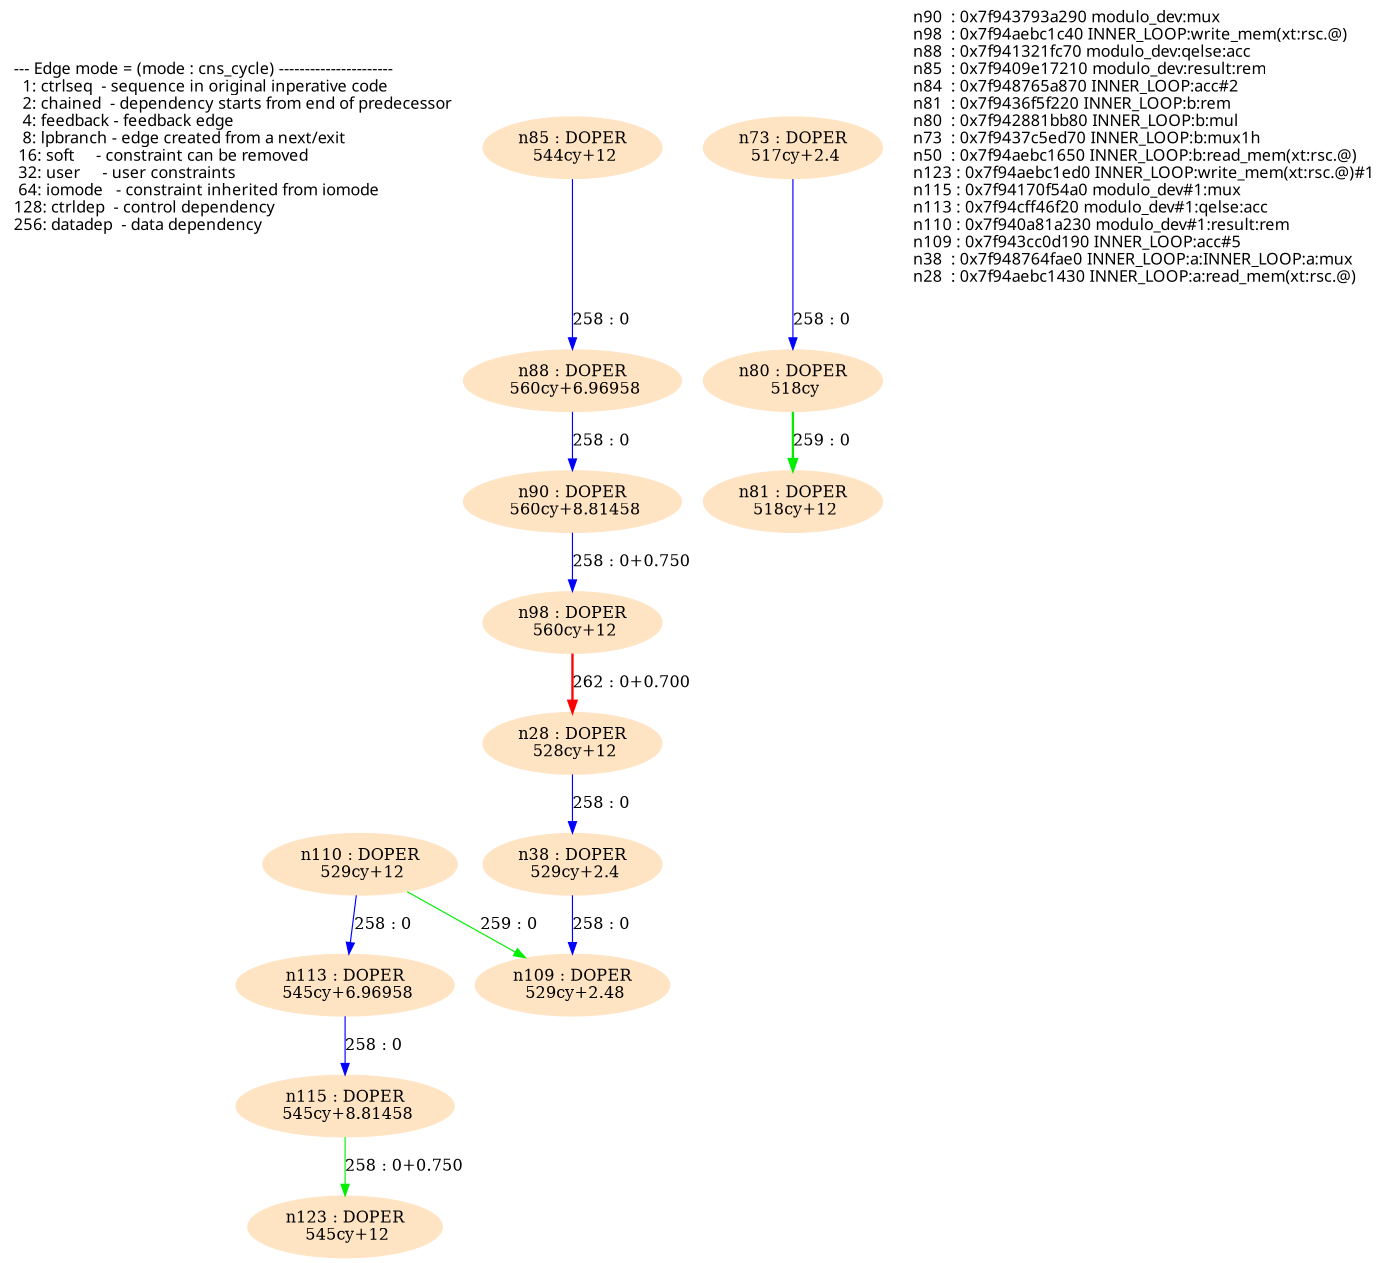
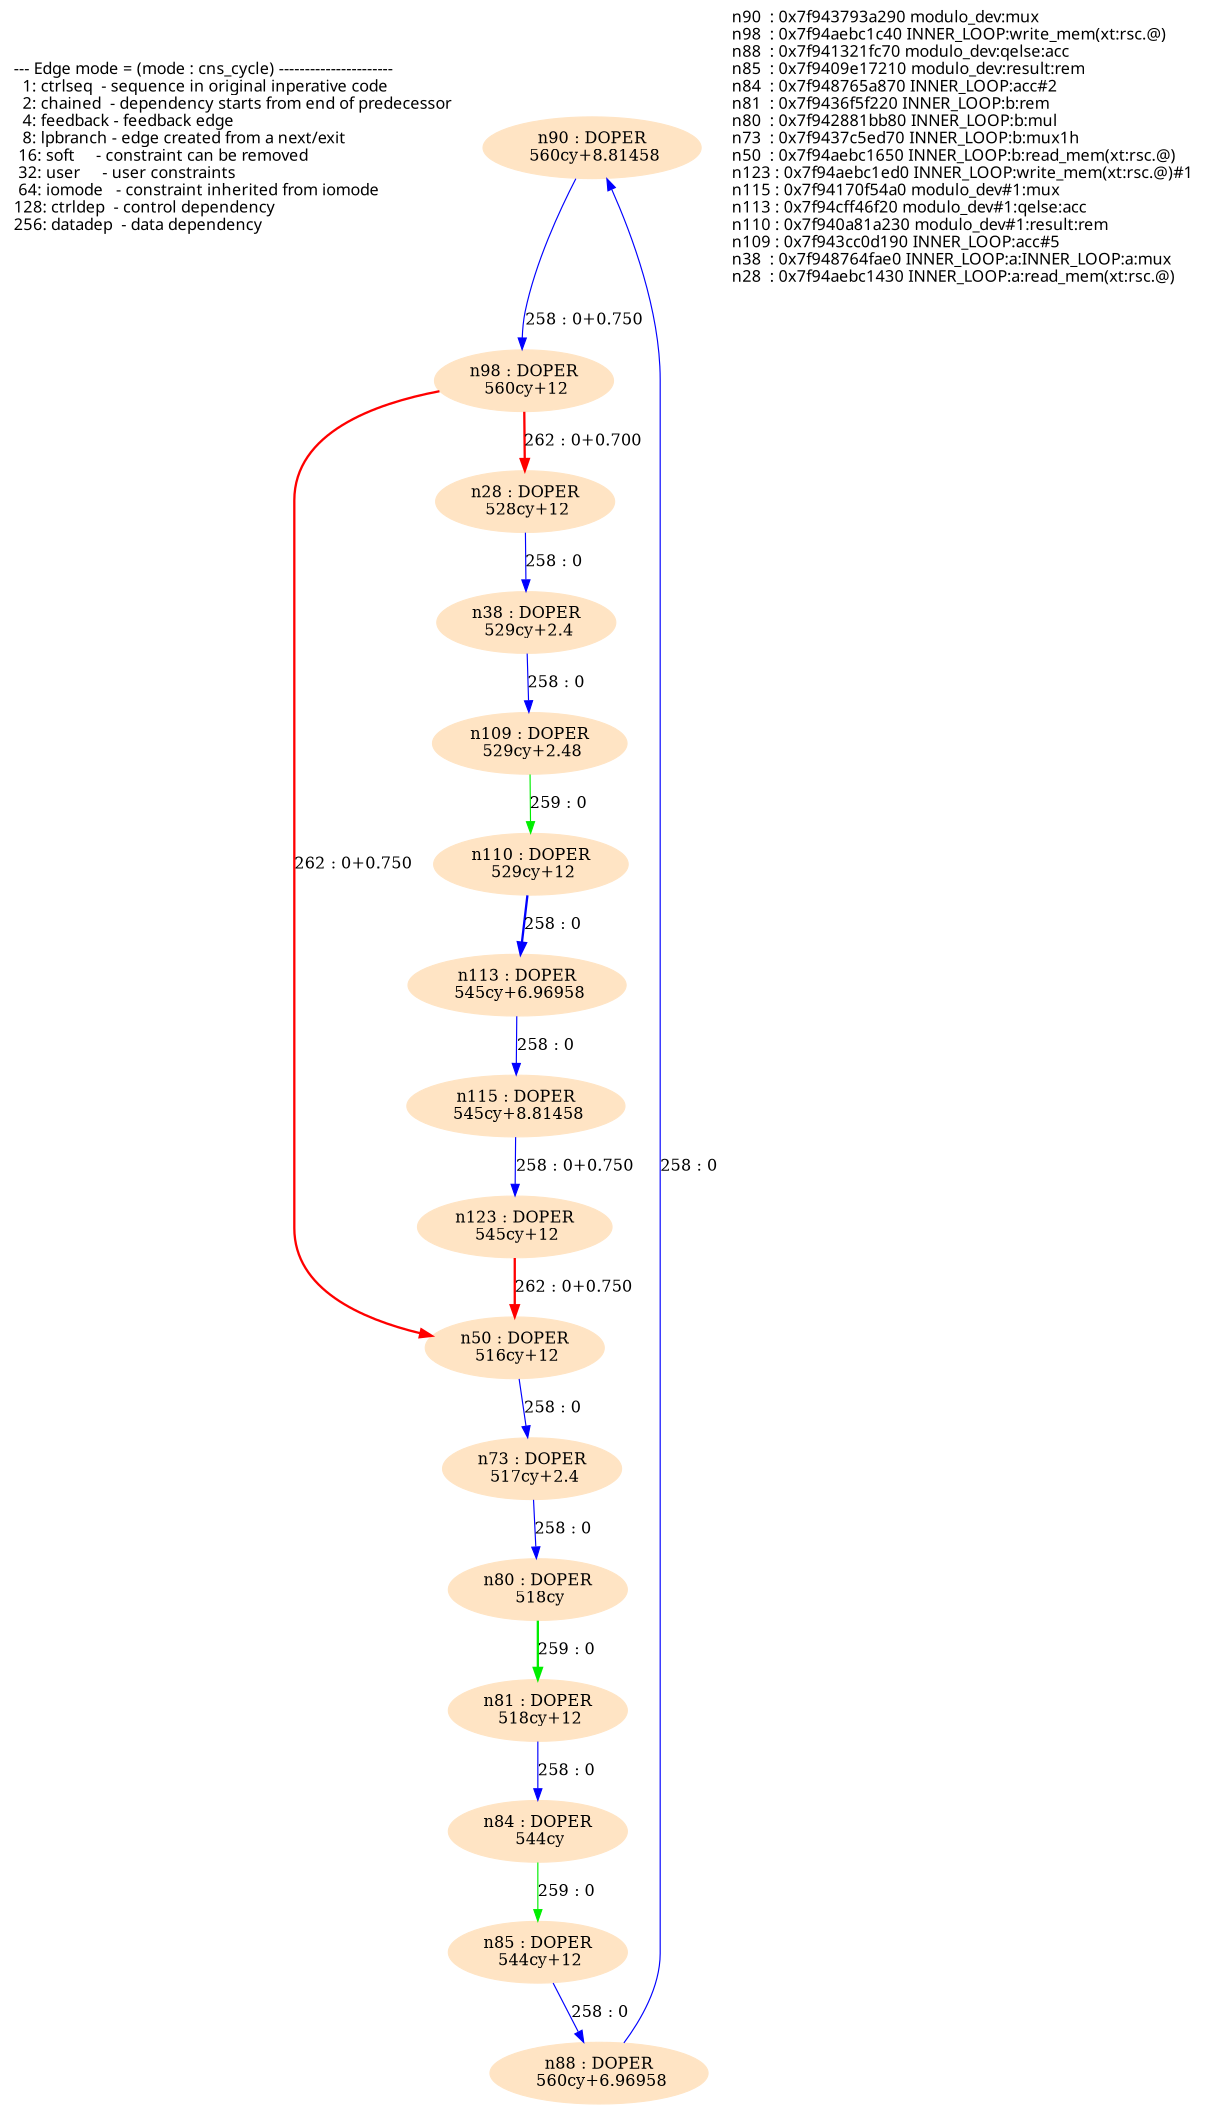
edge "n110 : DOPER 529cy+12" -> "n113 : DOPER 545cy+6.96958": style solid -> bold
edge "n110 : DOPER 529cy+12" -> "n109 : DOPER 529cy+2.48": reversed
edge "n115 : DOPER 545cy+8.81458" -> "n123 : DOPER 545cy+12": color green2 -> blue
node "n50 : DOPER 516cy+12": added
node "n84 : DOPER 544cy": added
